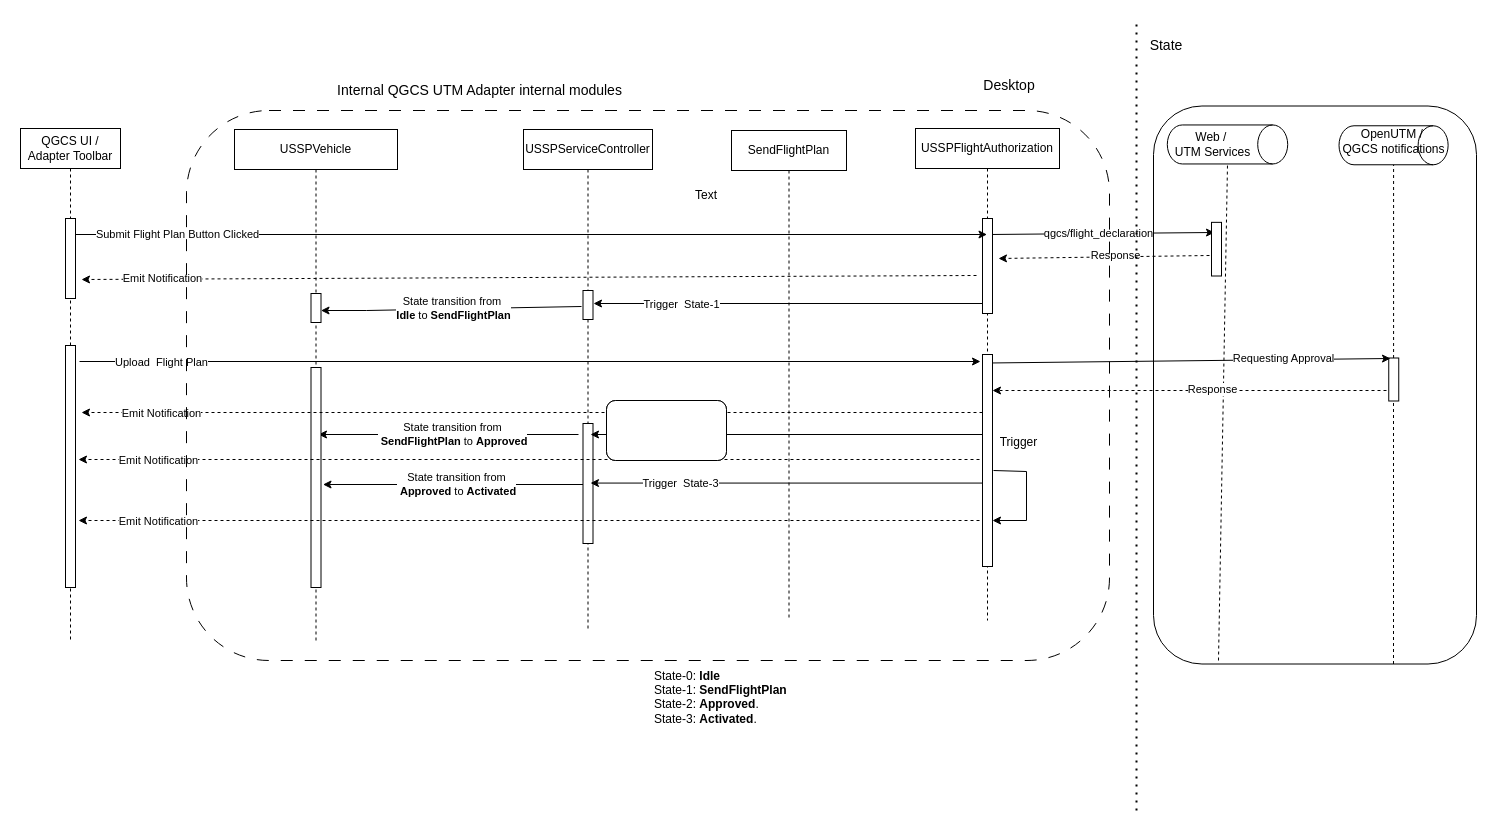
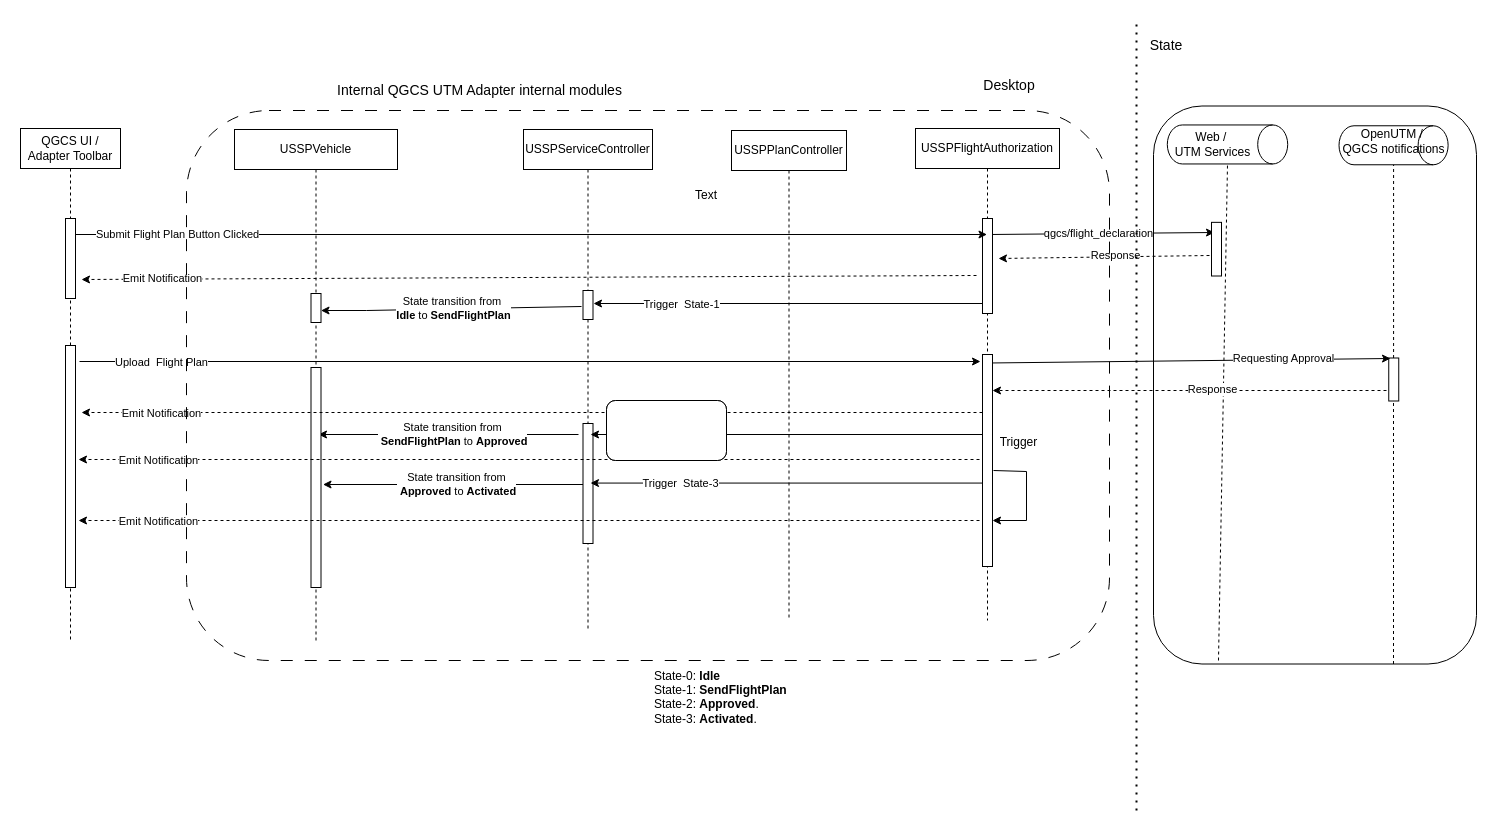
node "SendFlightPlan": label "SendFlightPlan" -> "USSPPlanController"
